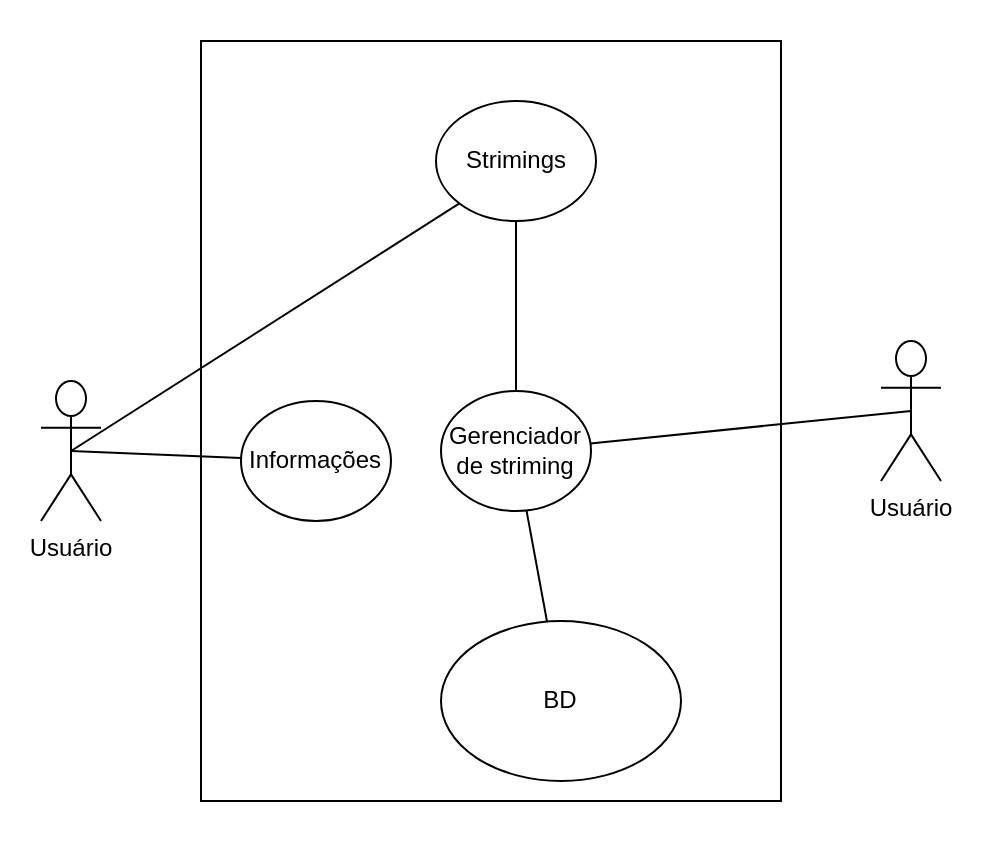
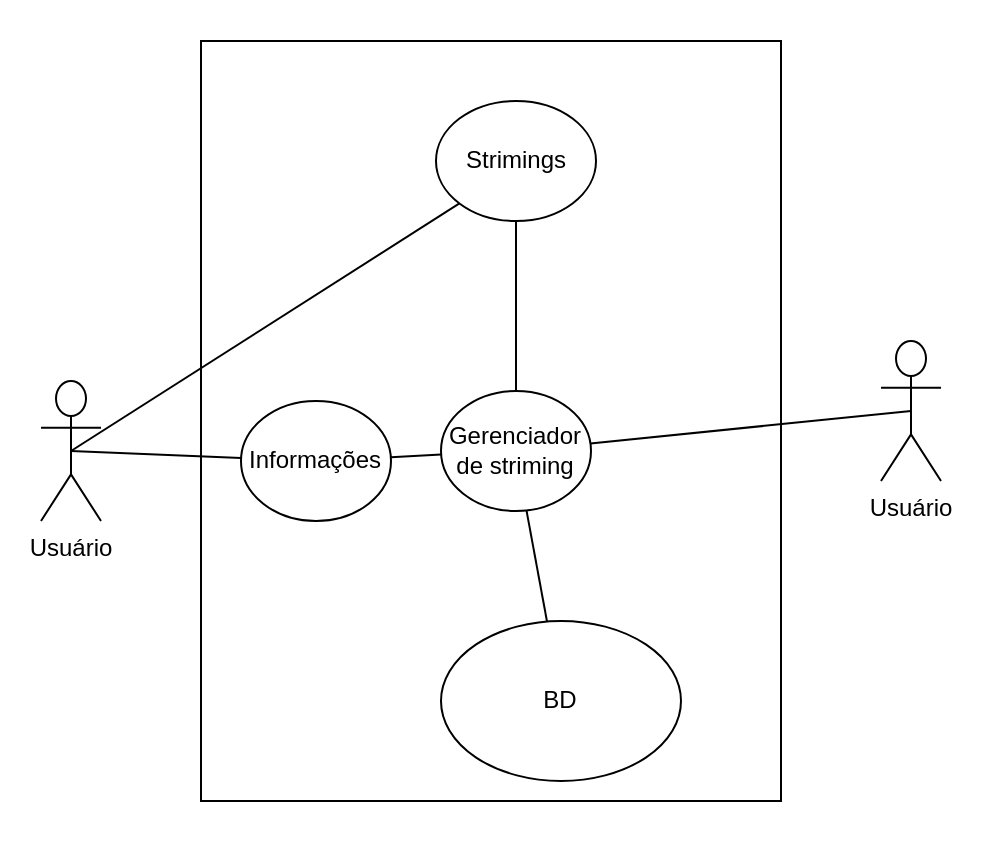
edge "Gerenciador de striming" -- "Informações": added
